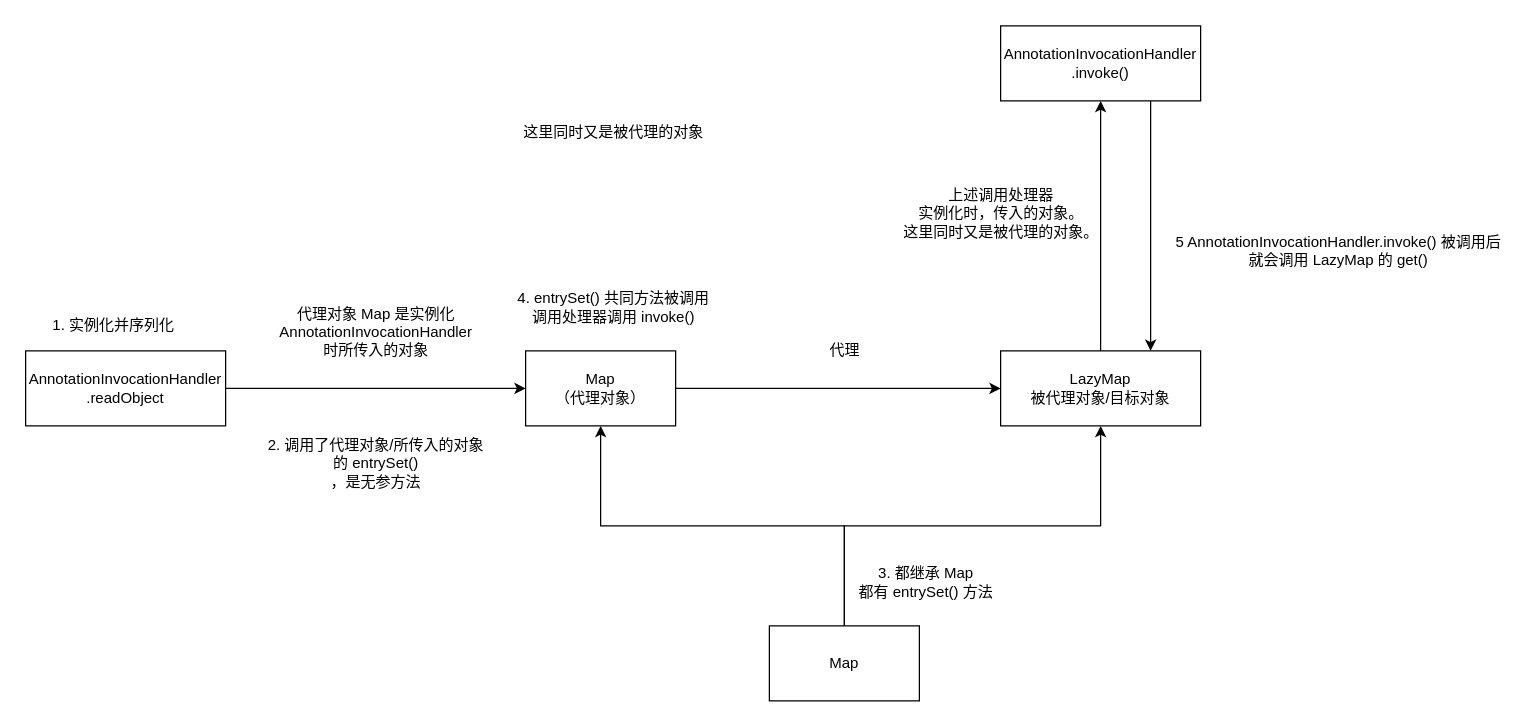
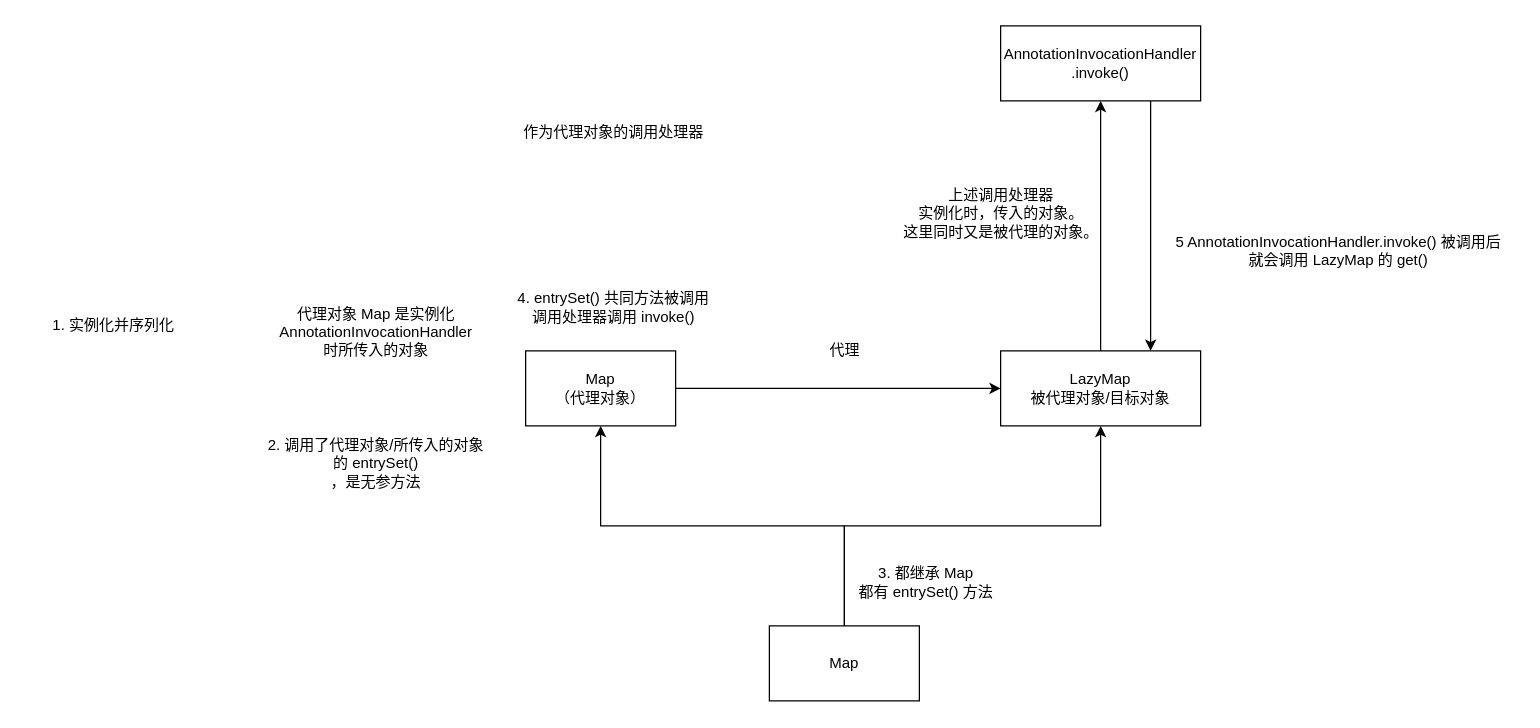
node "这里同时又是被代理的对象": label "这里同时又是被代理的对象" -> "作为代理对象的调用处理器"
node "AnnotationInvocationHandler .readObject": removed
edge "AnnotationInvocationHandler .readObject" -> "Map （代理对象）": removed
